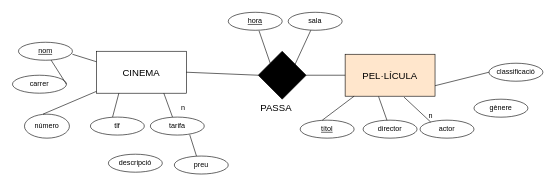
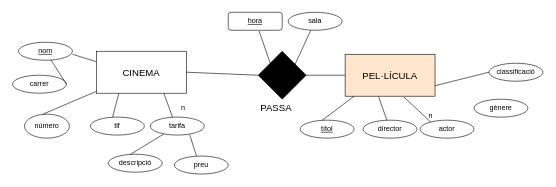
node "hora": shape ellipse -> rounded rectangle
edge "tarifa" -- "descripció": added
